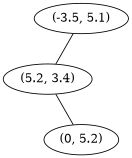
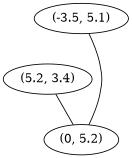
edge "(-3.5, 5.1)" -- "(5.2, 3.4)": now "(-3.5, 5.1)" -- "(0, 5.2)"
